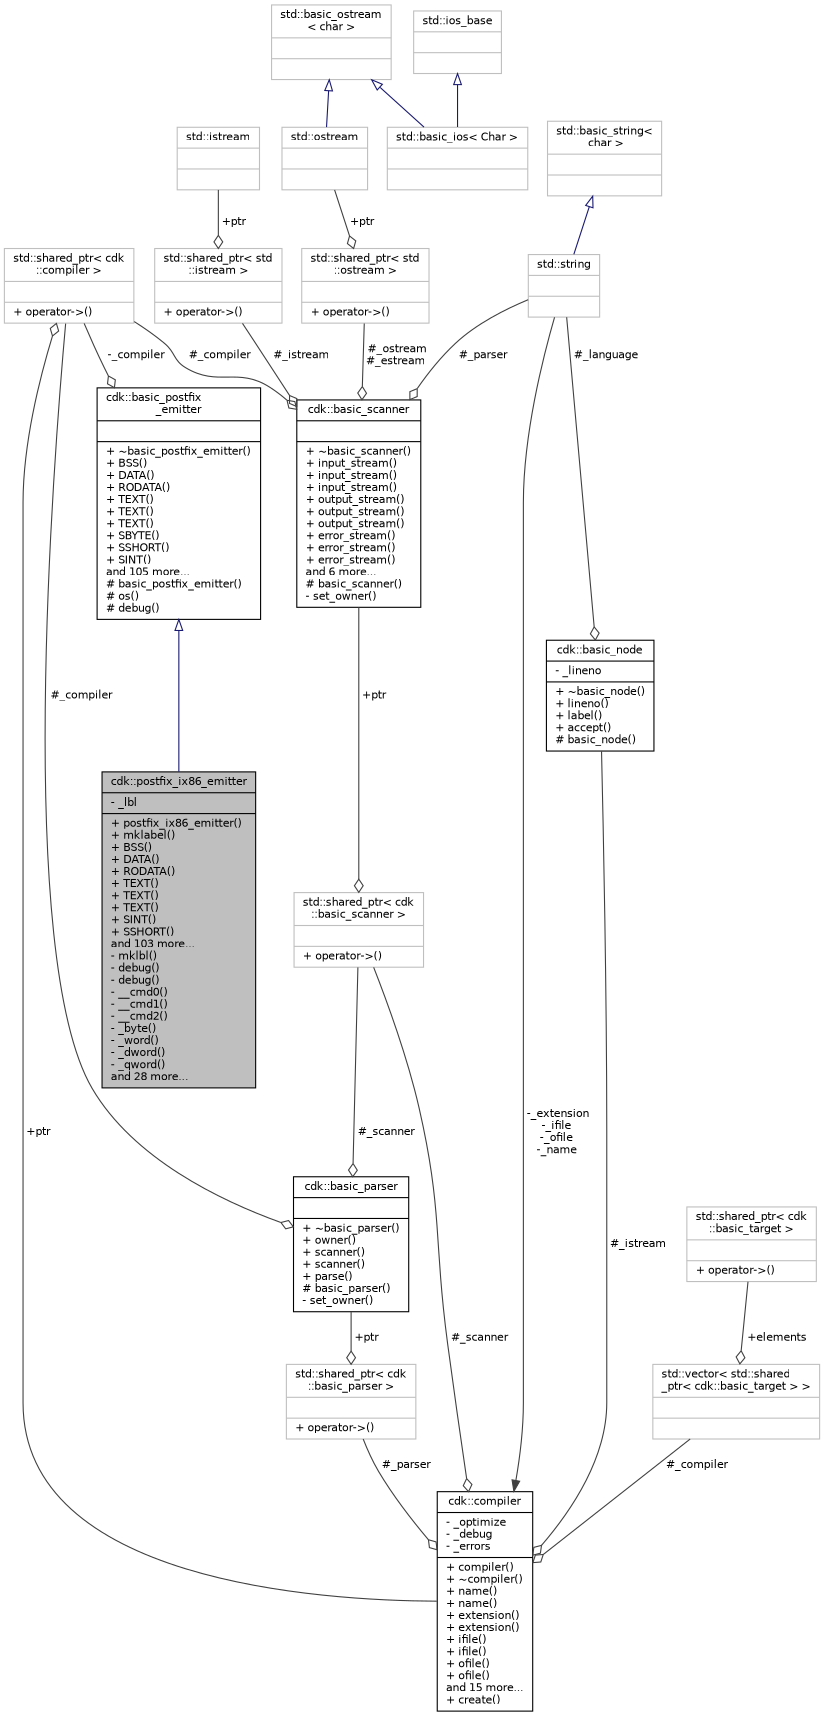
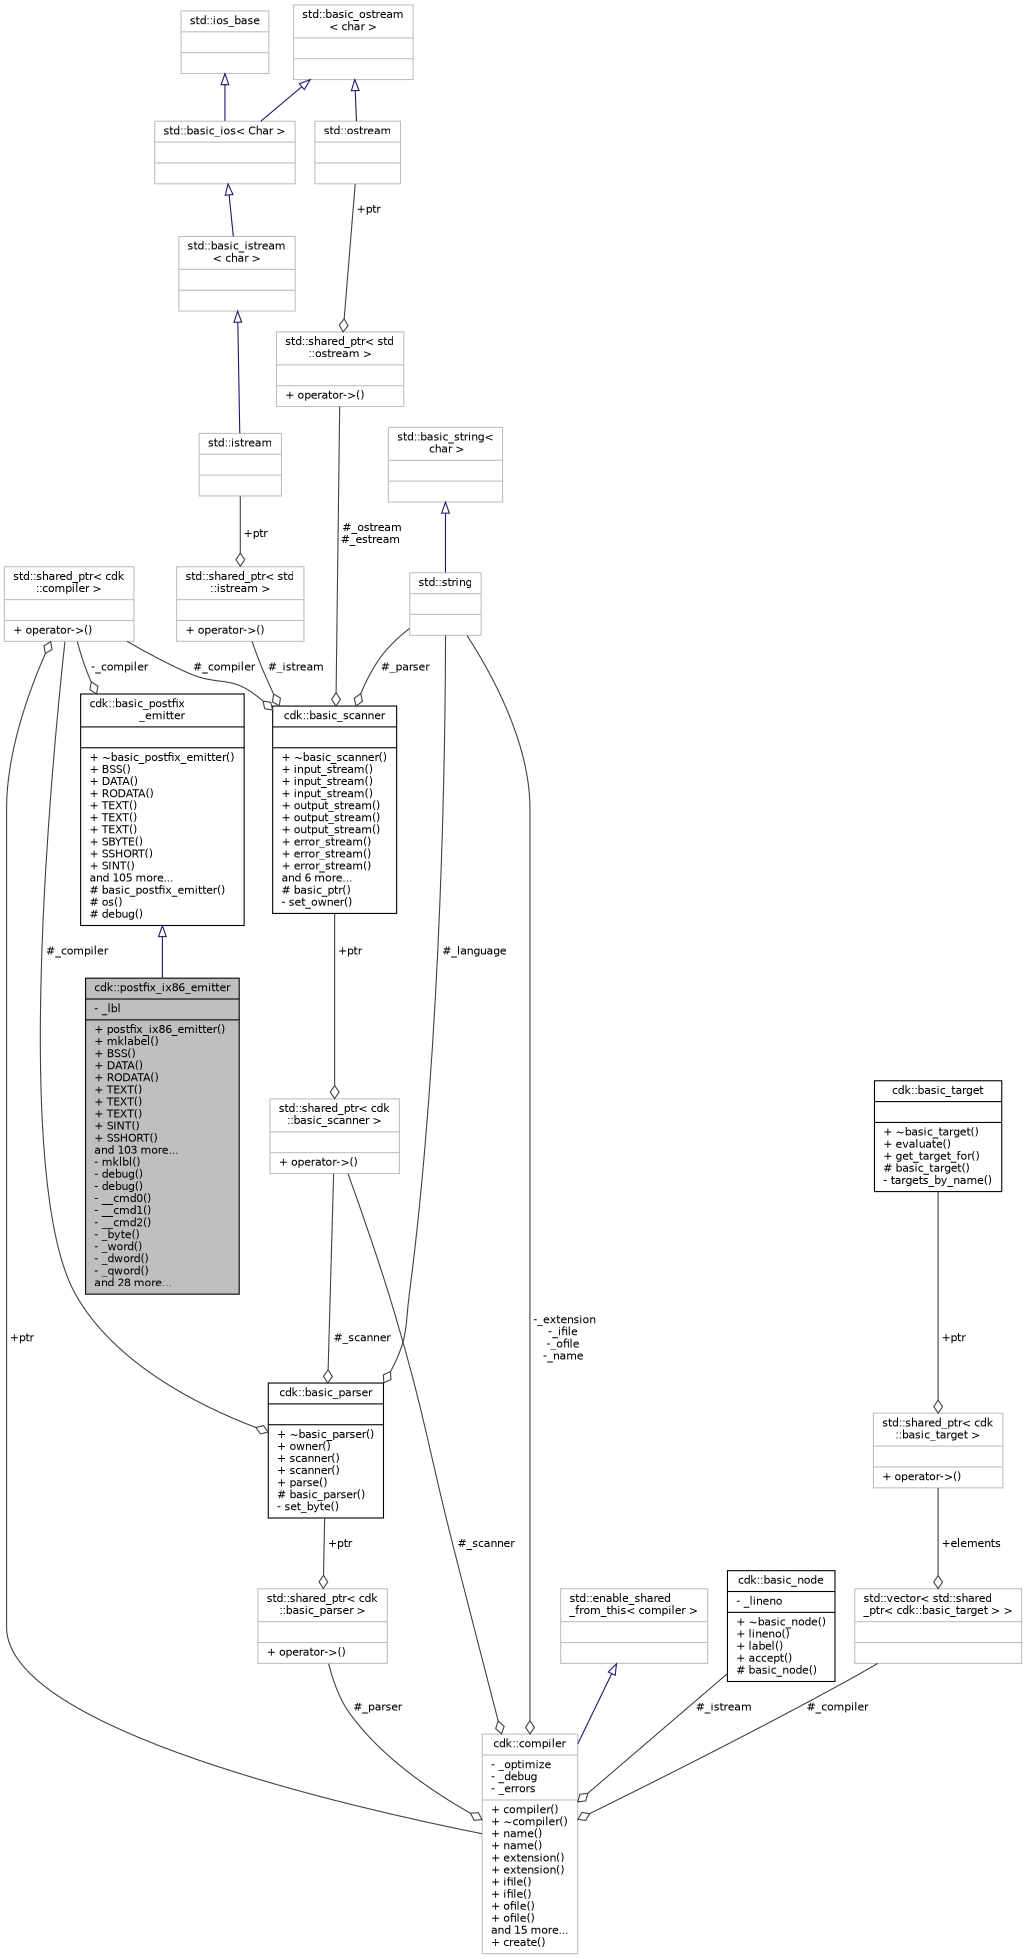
node "std::basic_istream": added
edge "std::string" -> "cdk::basic_node": now "std::string" -> "cdk::basic_parser"
node "cdk::basic_scanner": text "# basic_scanner()" -> "# basic_ptr()"
edge "std::string" -> "cdk::compiler": arrowhead normal -> odiamond
node "cdk::basic_target": added
node "cdk::basic_parser": text "- set_owner()" -> "- set_byte()"
node "cdk::compiler": color black -> grey75
node "std::enable_shared": added
